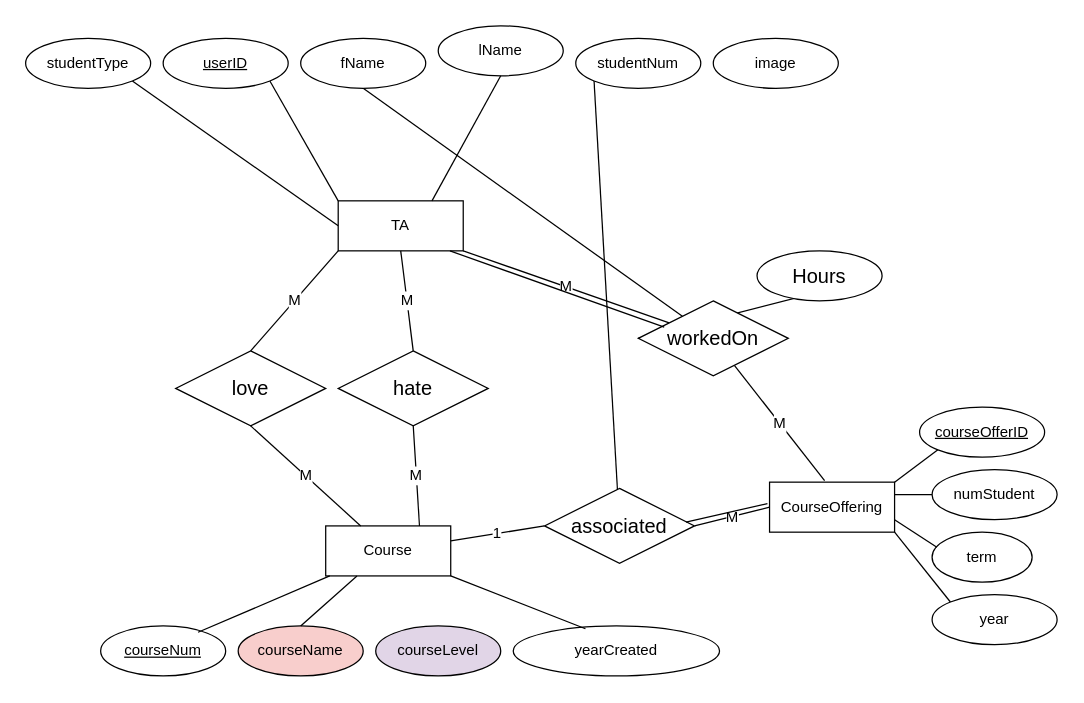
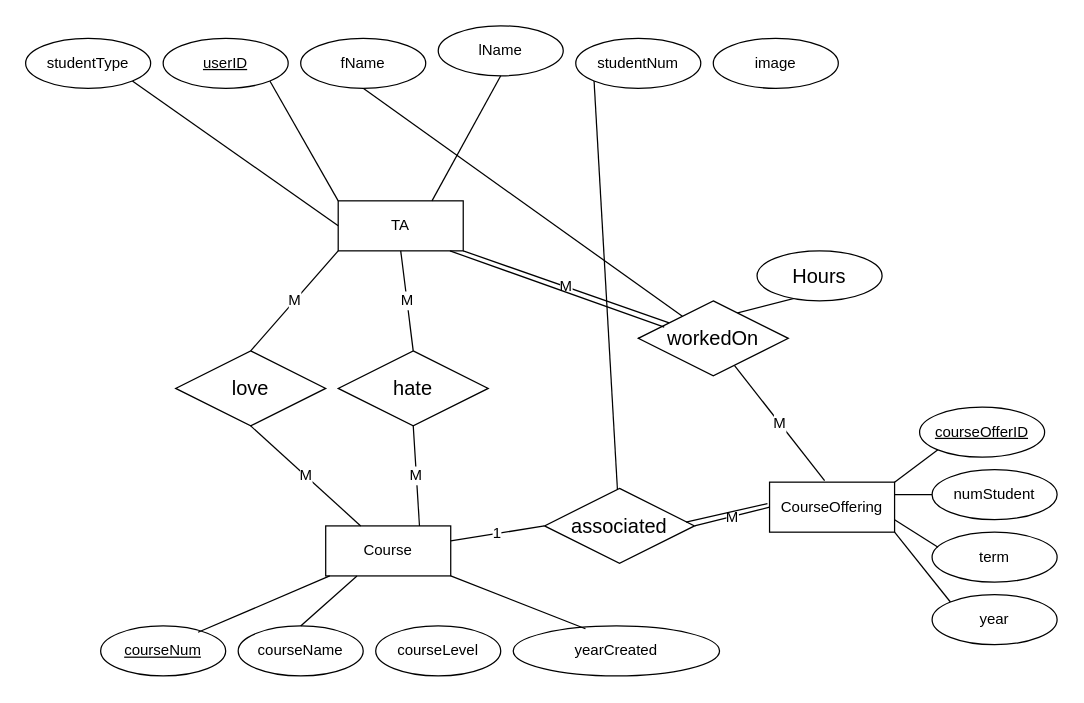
node "term": size 100x50 -> 125x50
node "courseName": fillcolor #f8cecc -> #ffffff
node "courseLevel": fillcolor #e1d5e7 -> #ffffff
